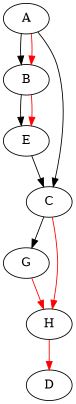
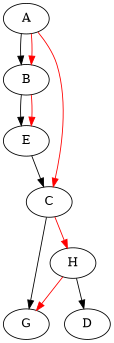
edge "A" -> "C": color black -> red
edge "G" -> "H": reversed
edge "H" -> "D": color red -> black
